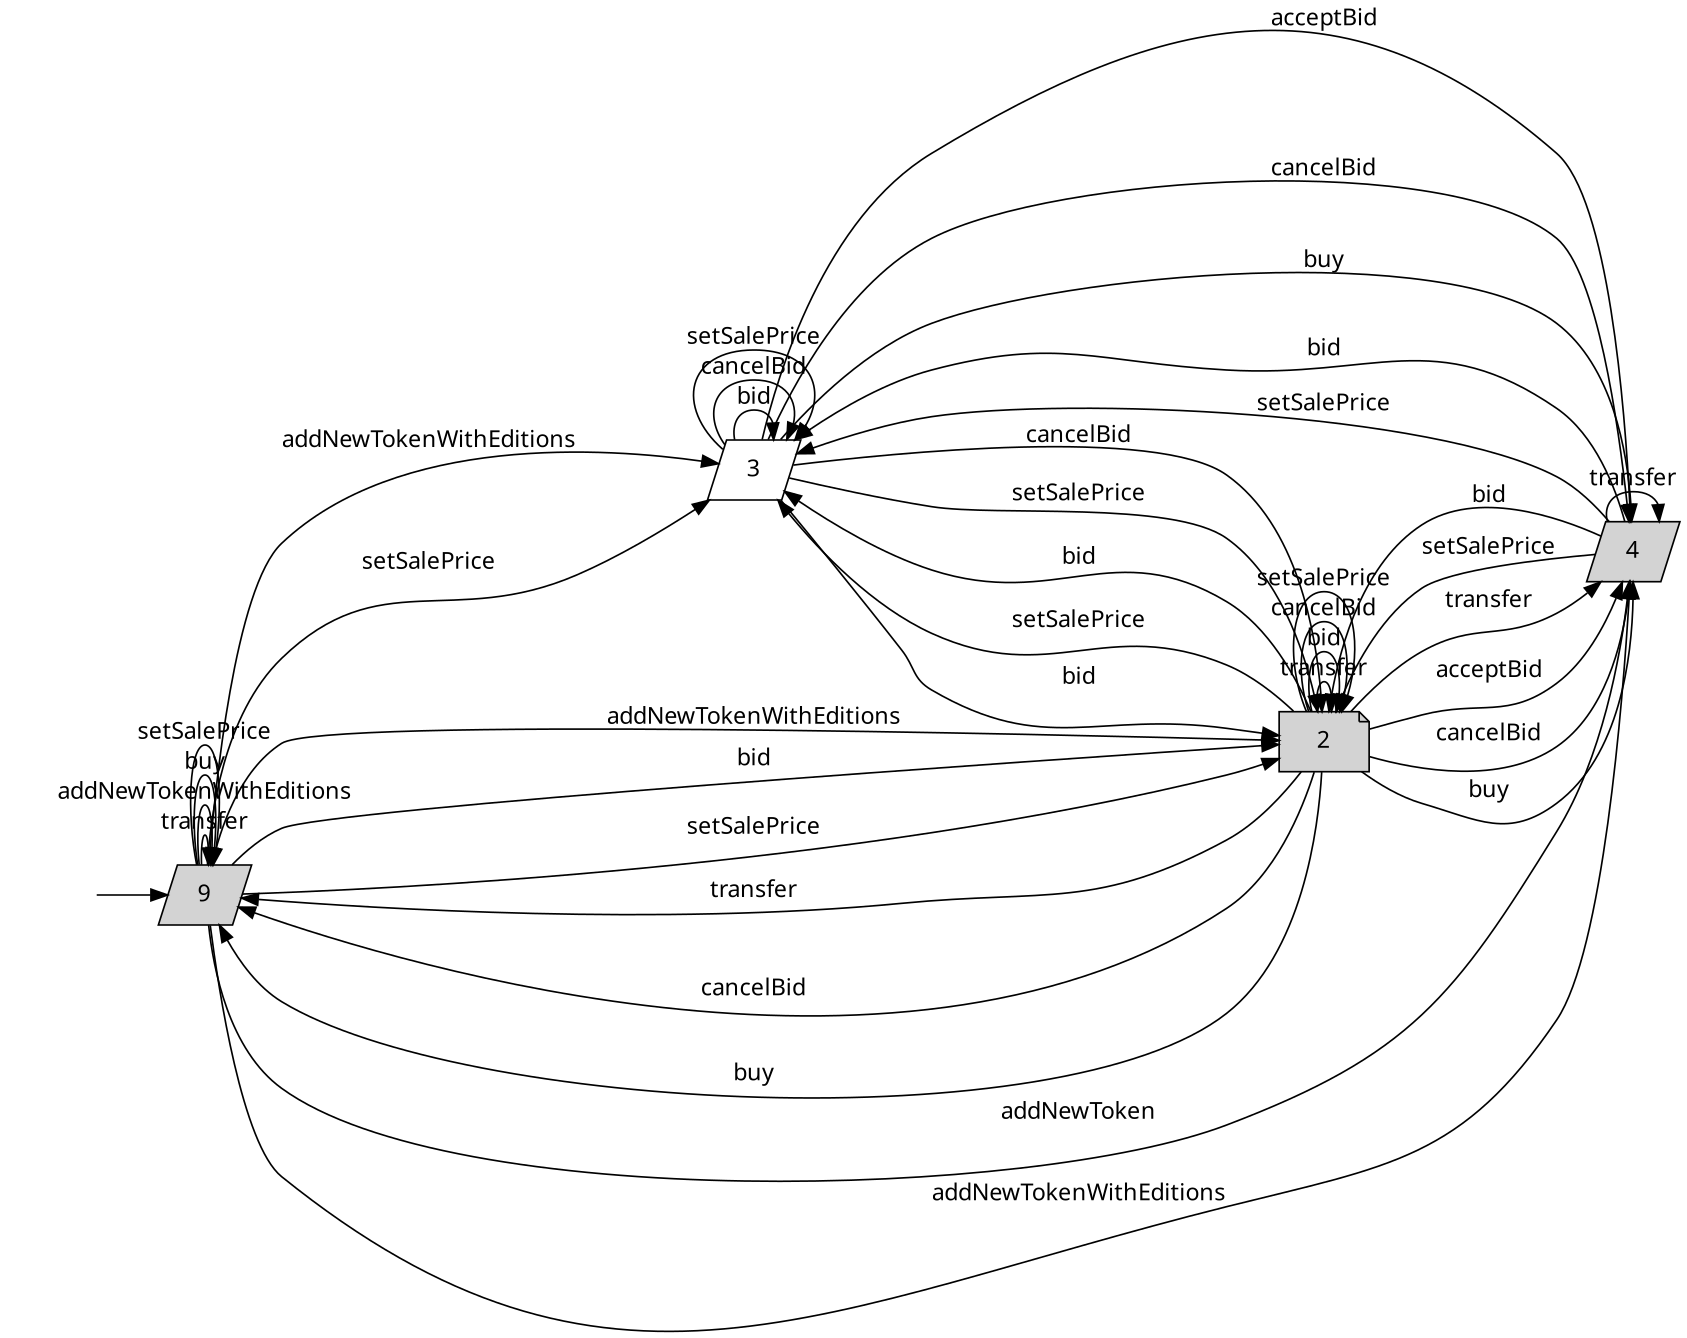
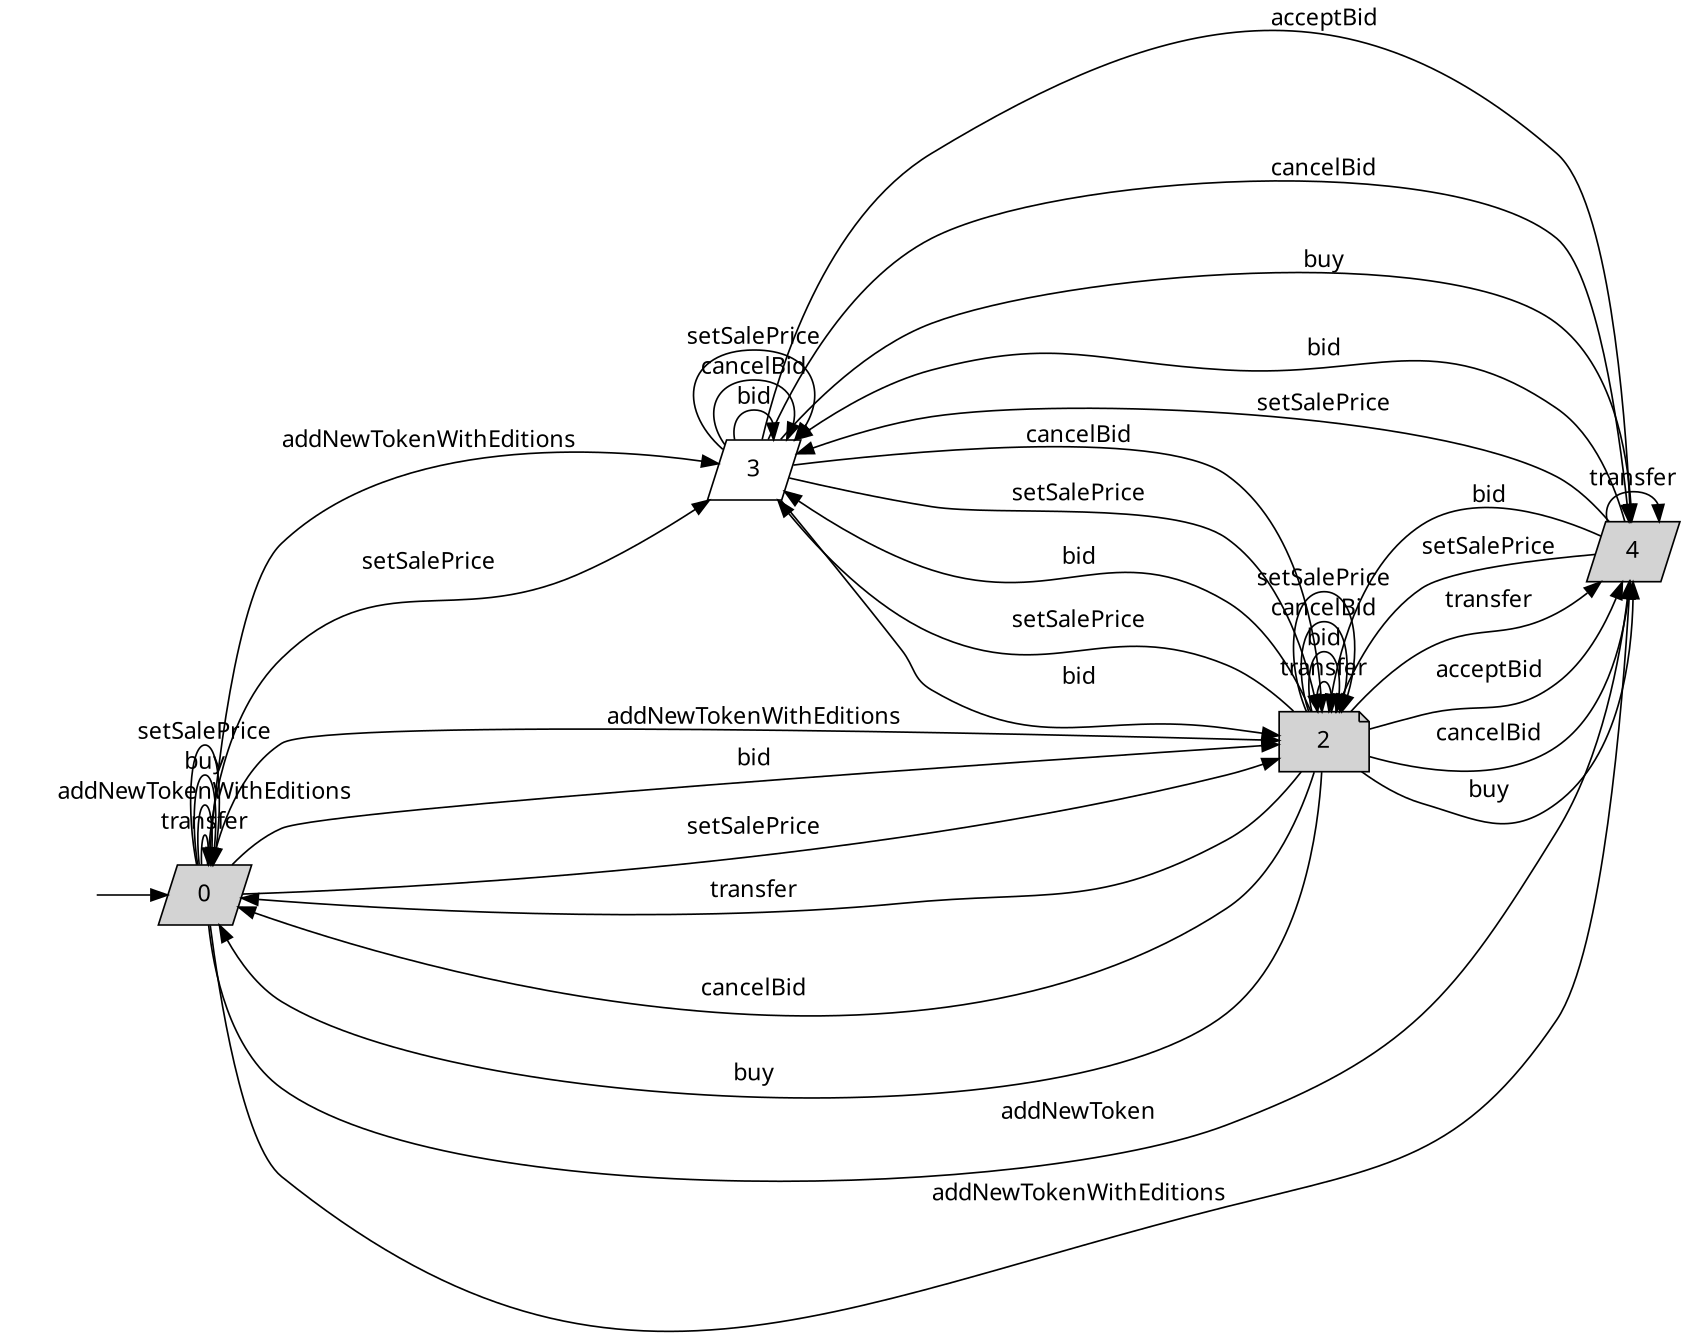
node "9": label "9" -> "0"
